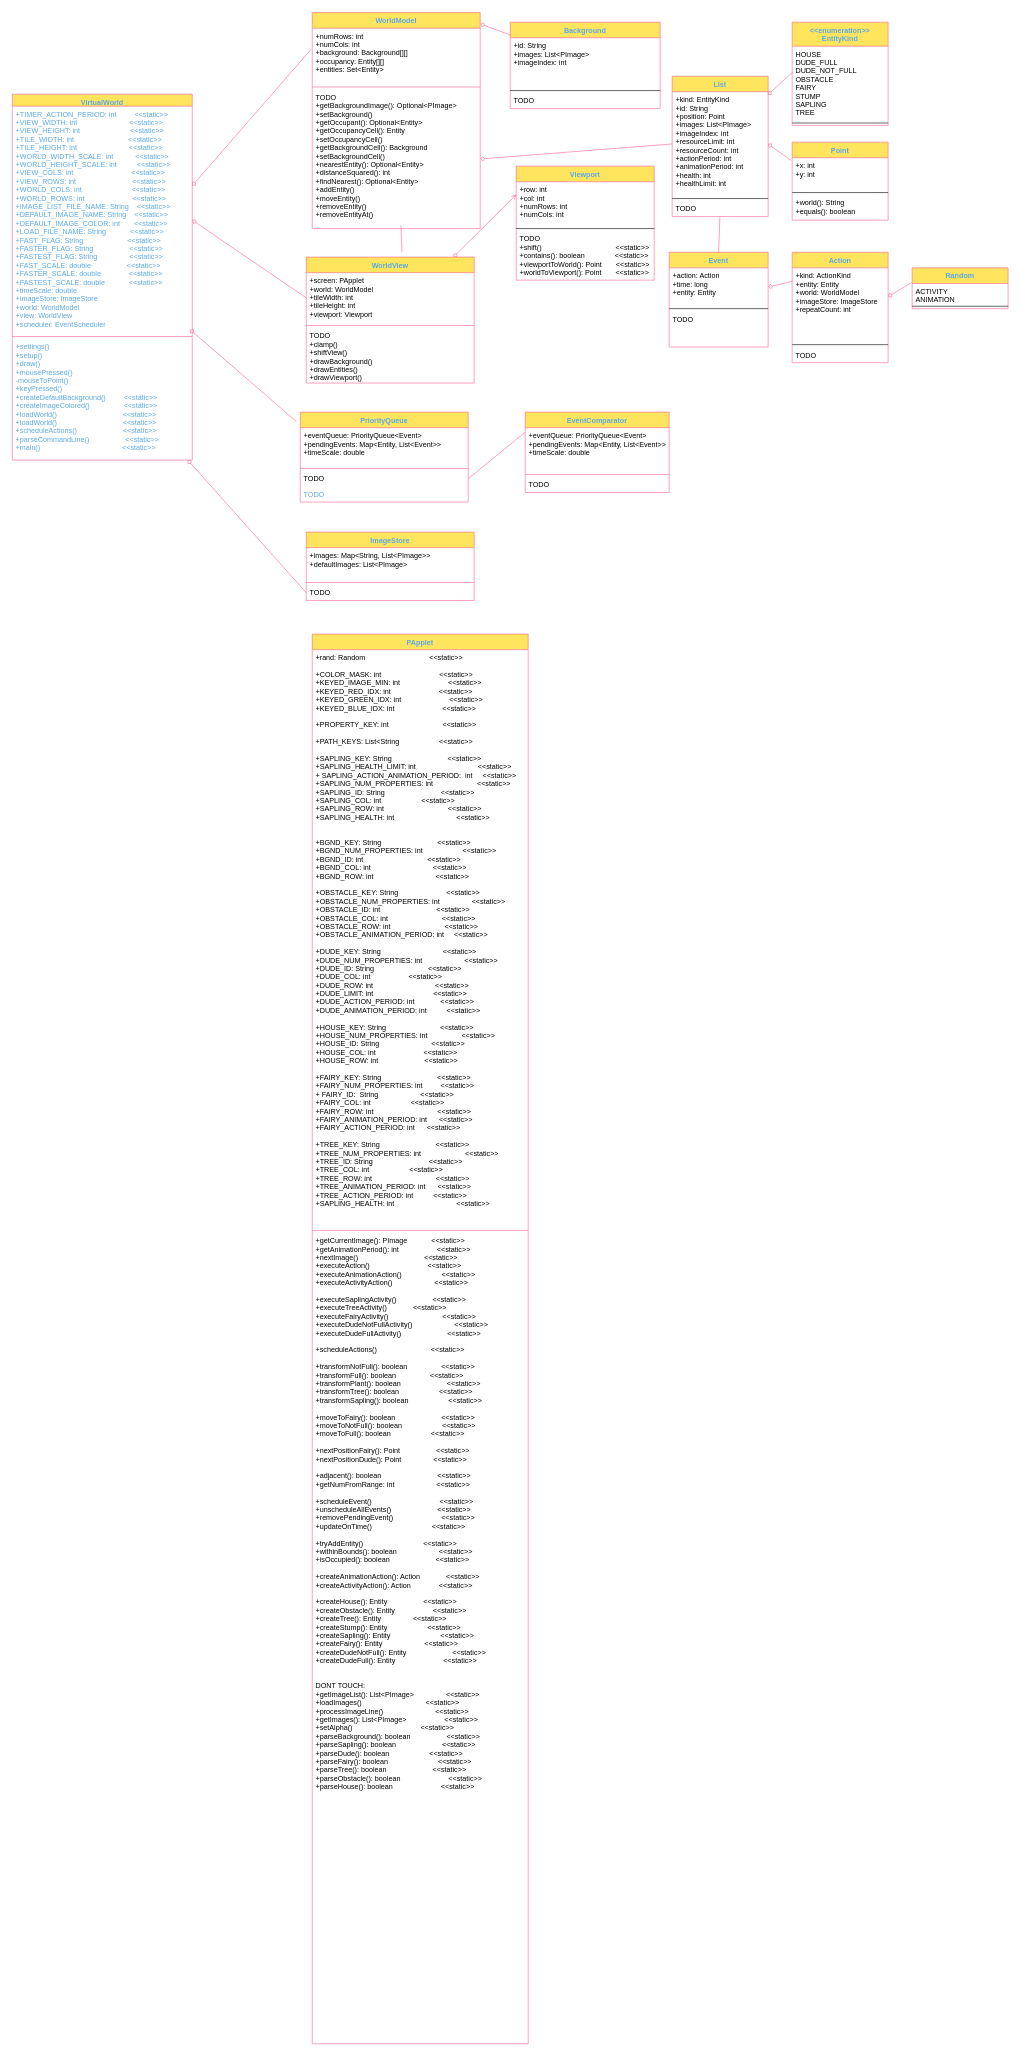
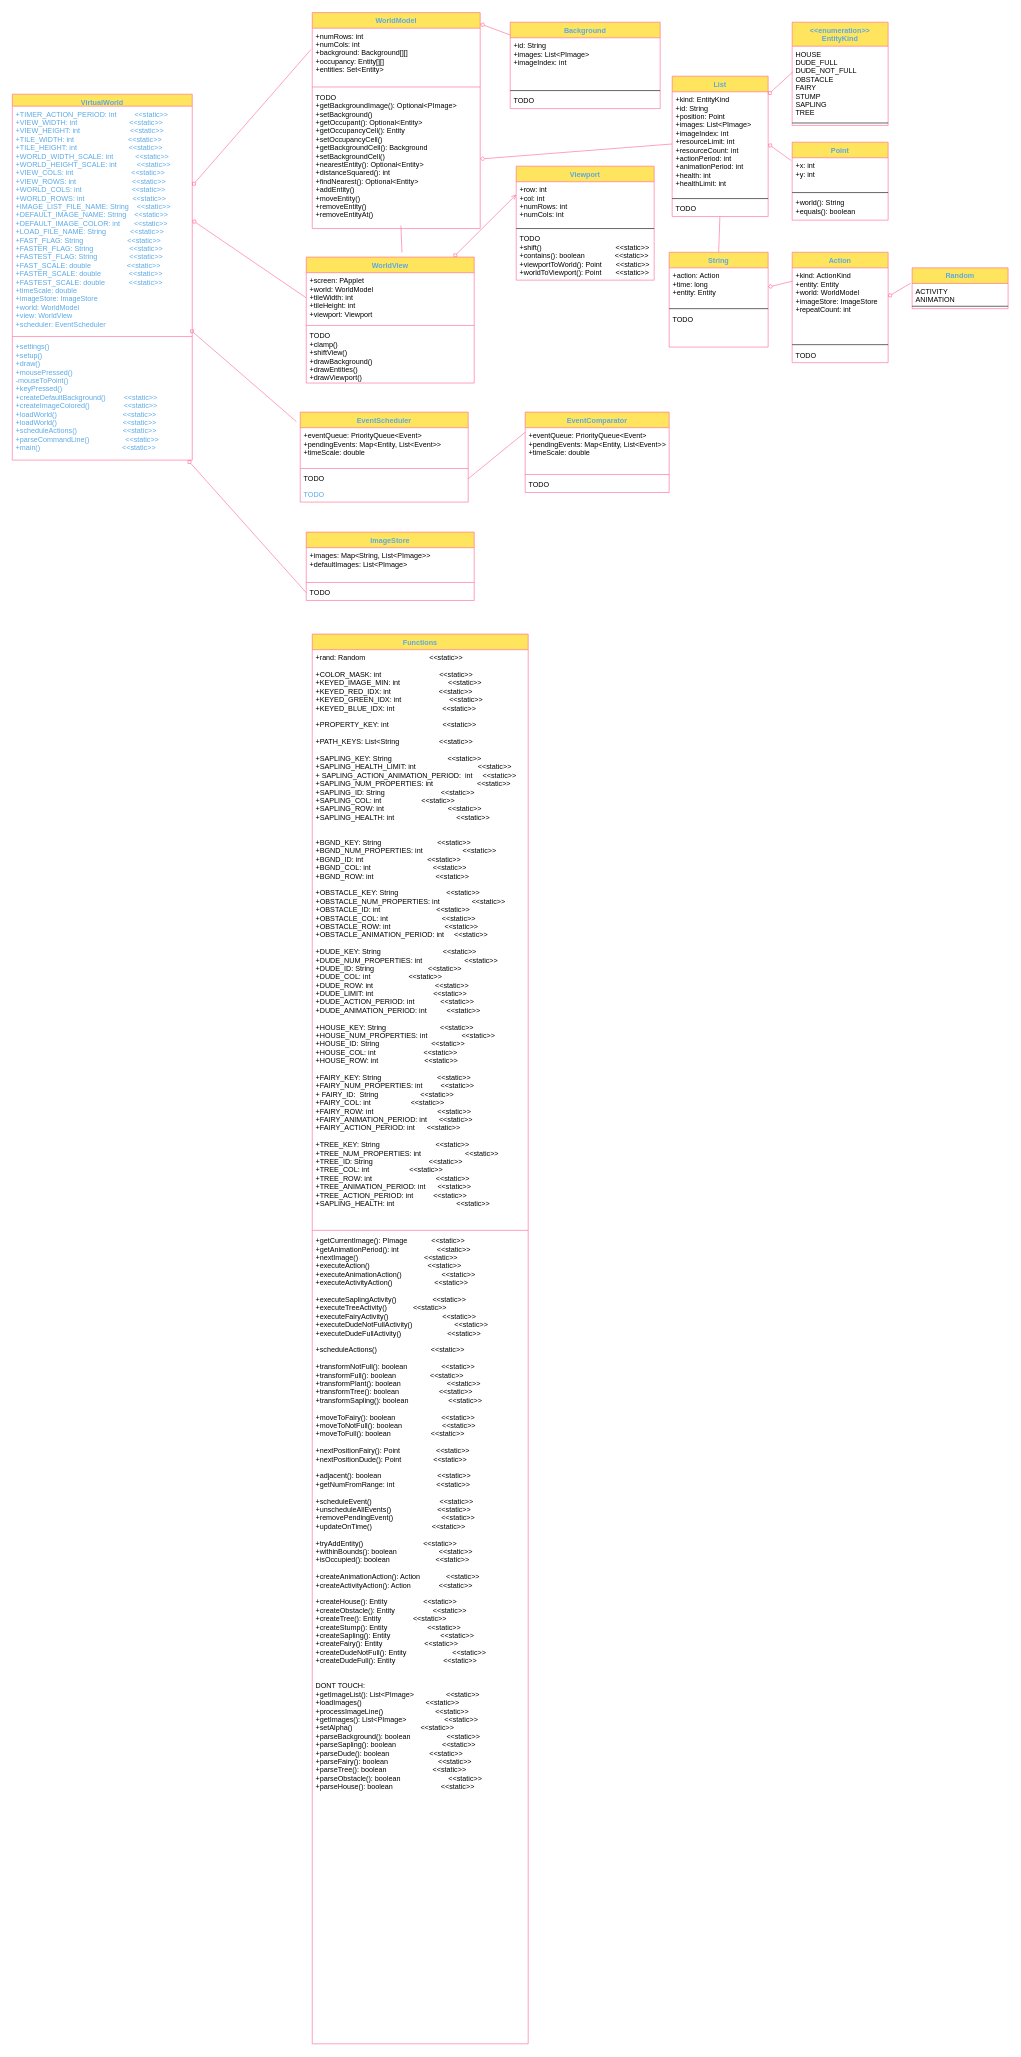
node "Event": label "Event" -> "String"
node "PriorityQueue": label "PriorityQueue" -> "EventScheduler"
node "PApplet": label "PApplet" -> "Functions"
